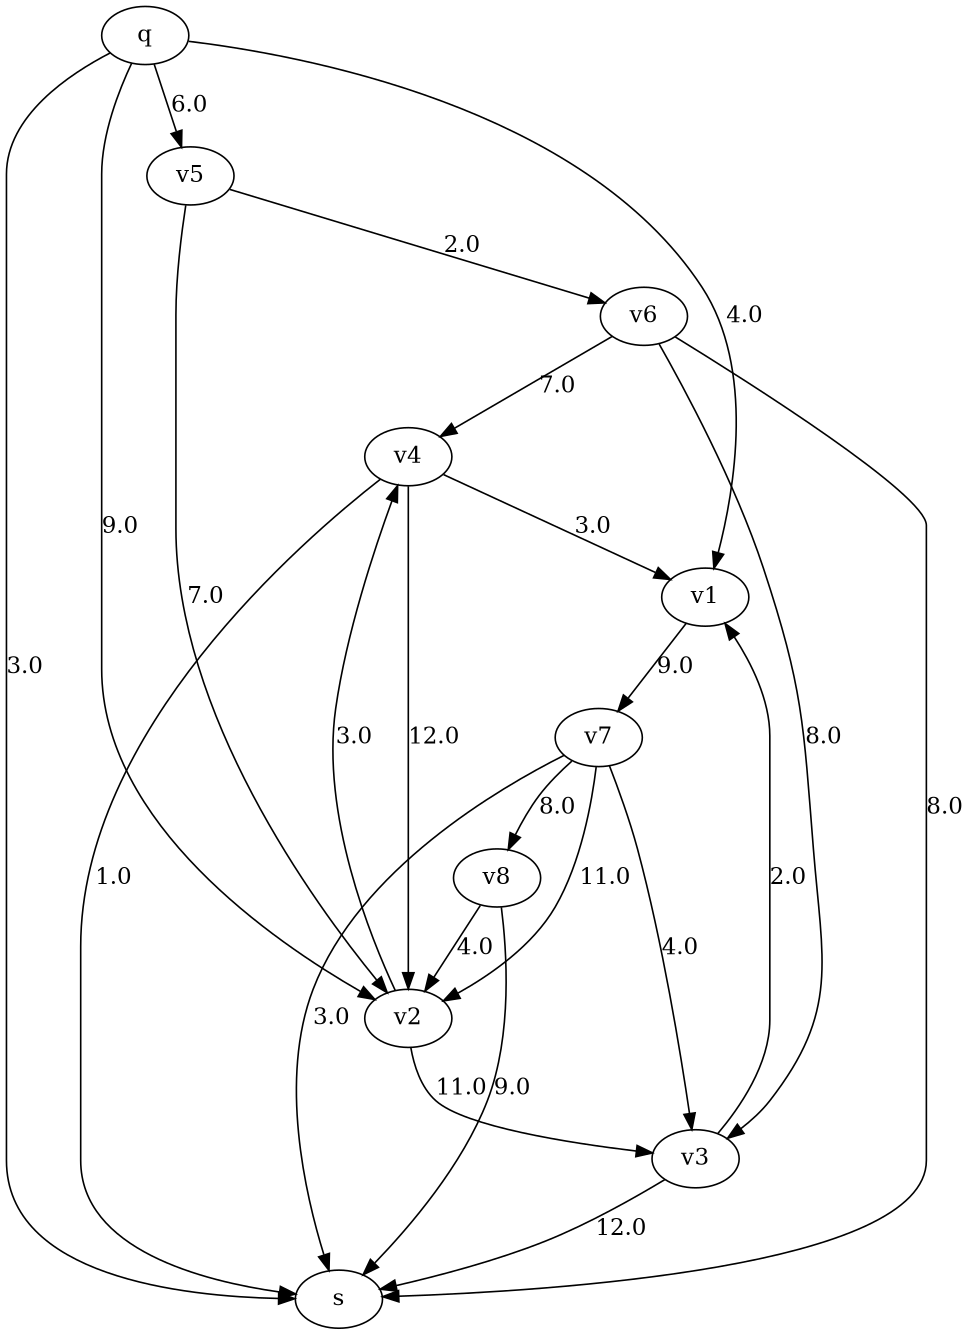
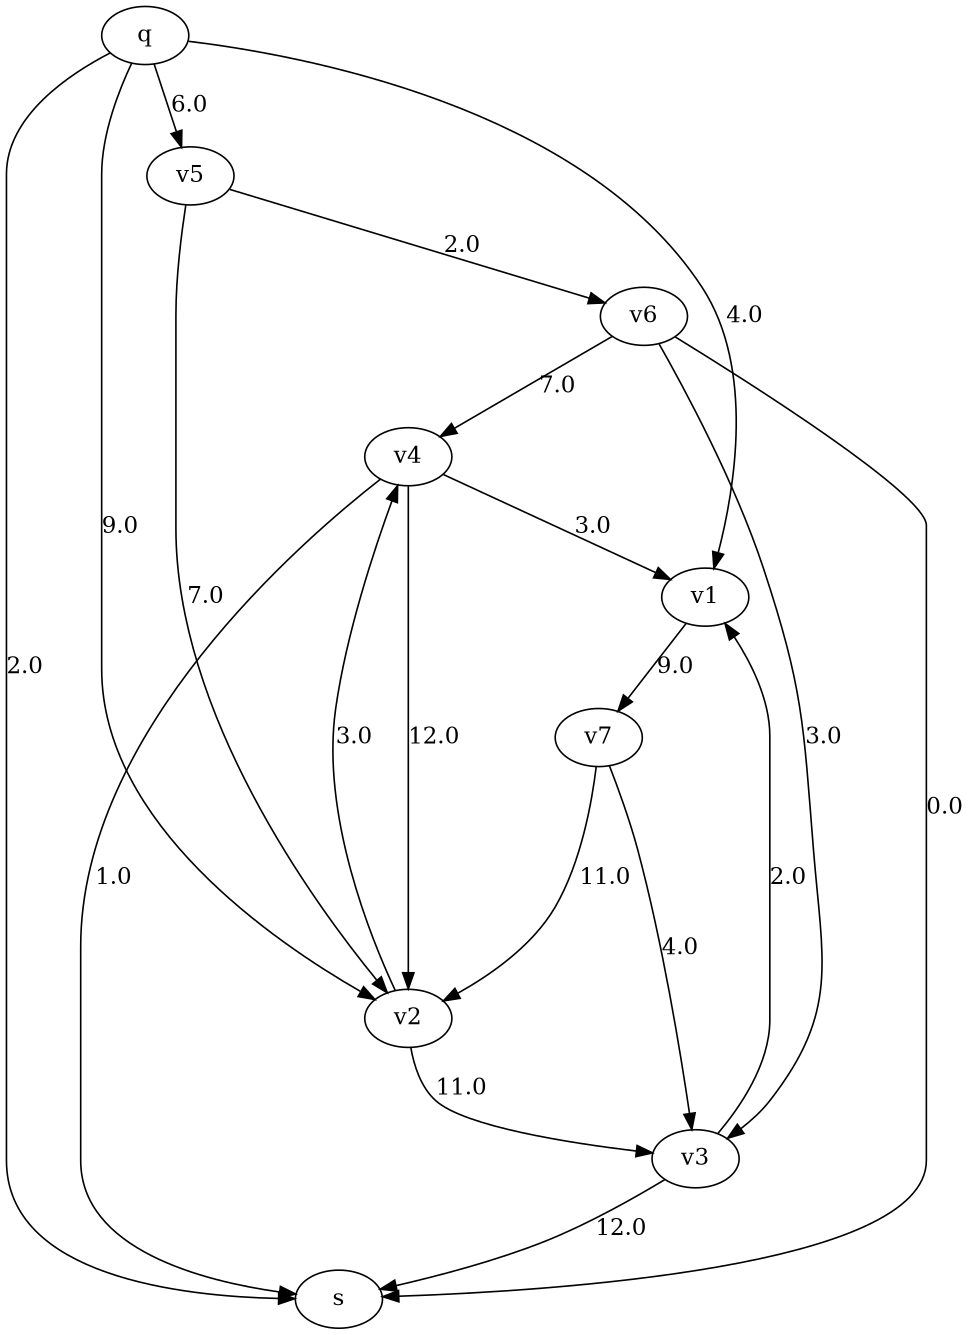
edge "q" -> "s": label "3.0" -> "2.0"
edge "v6" -> "v3": label "8.0" -> "3.0"
edge "v6" -> "s": label "8.0" -> "0.0"
node "v8": removed
edge "v7" -> "s": removed, label "3.0"
